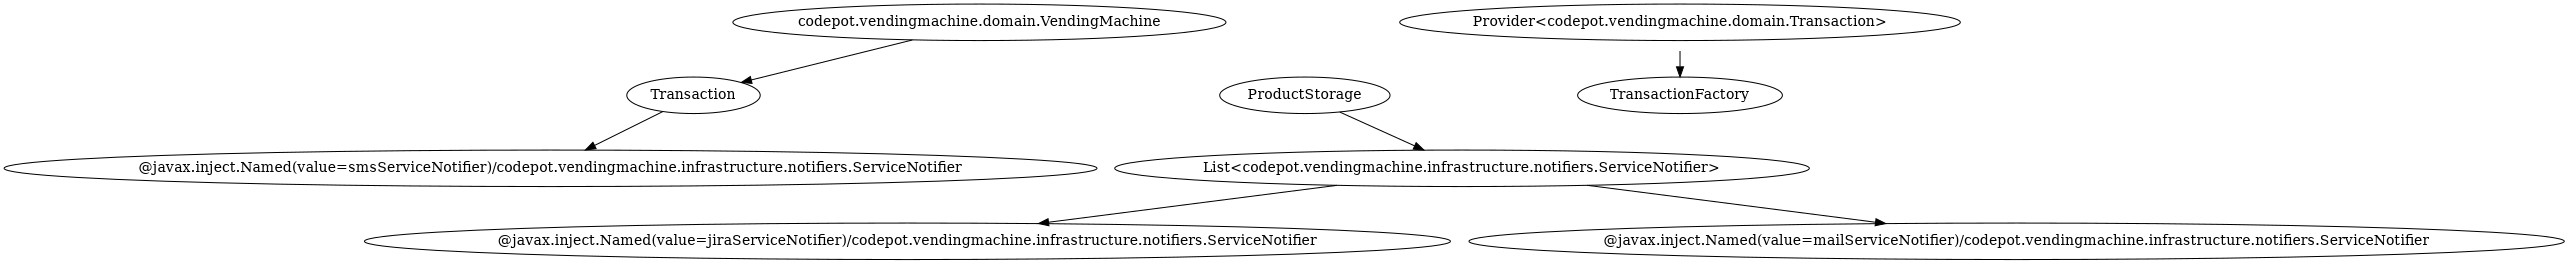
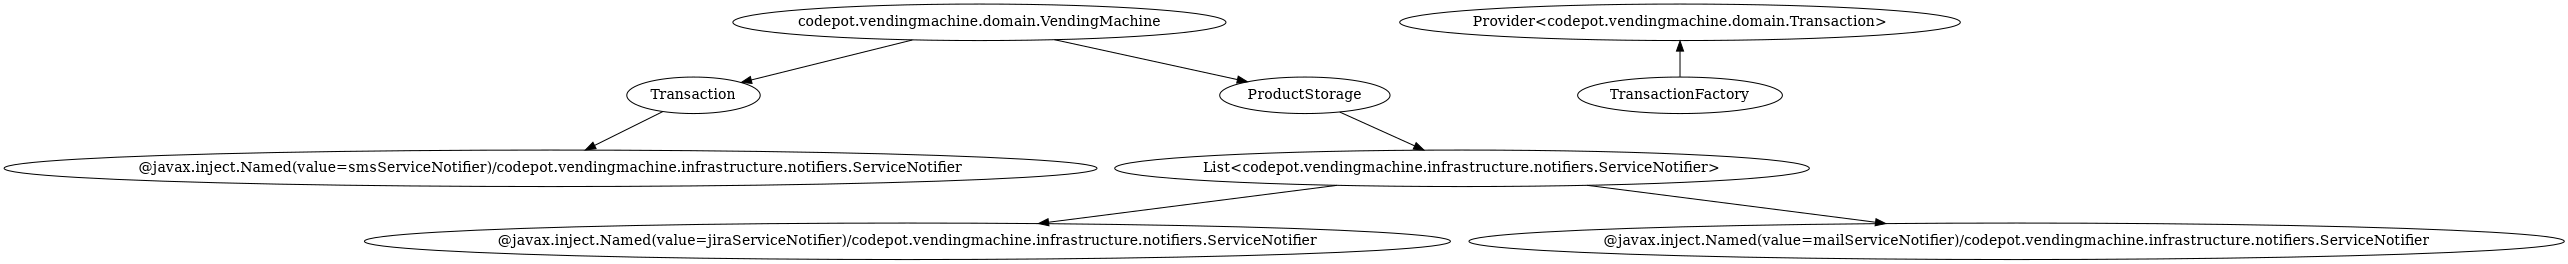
edge "Provider<codepot.vendingmachine.domain.Transaction>" -> "TransactionFactory": reversed
edge "codepot.vendingmachine.domain.VendingMachine" -> "ProductStorage": added
